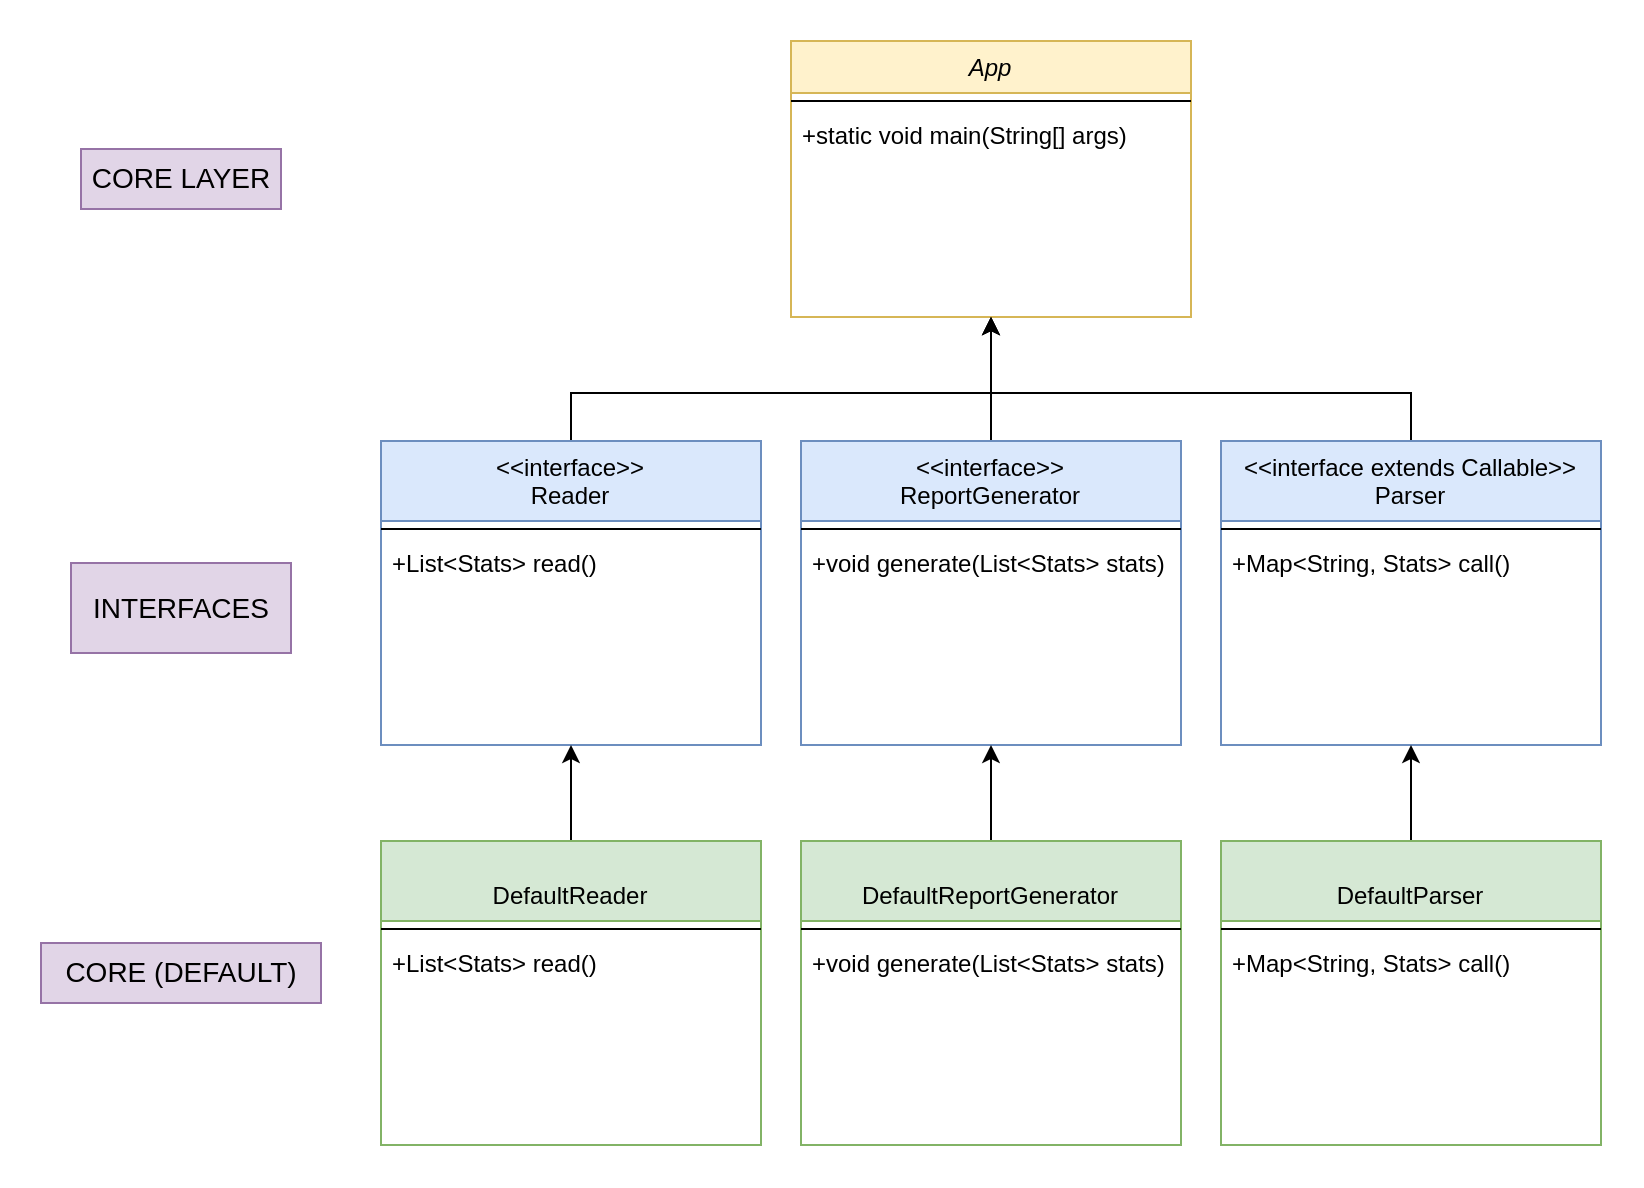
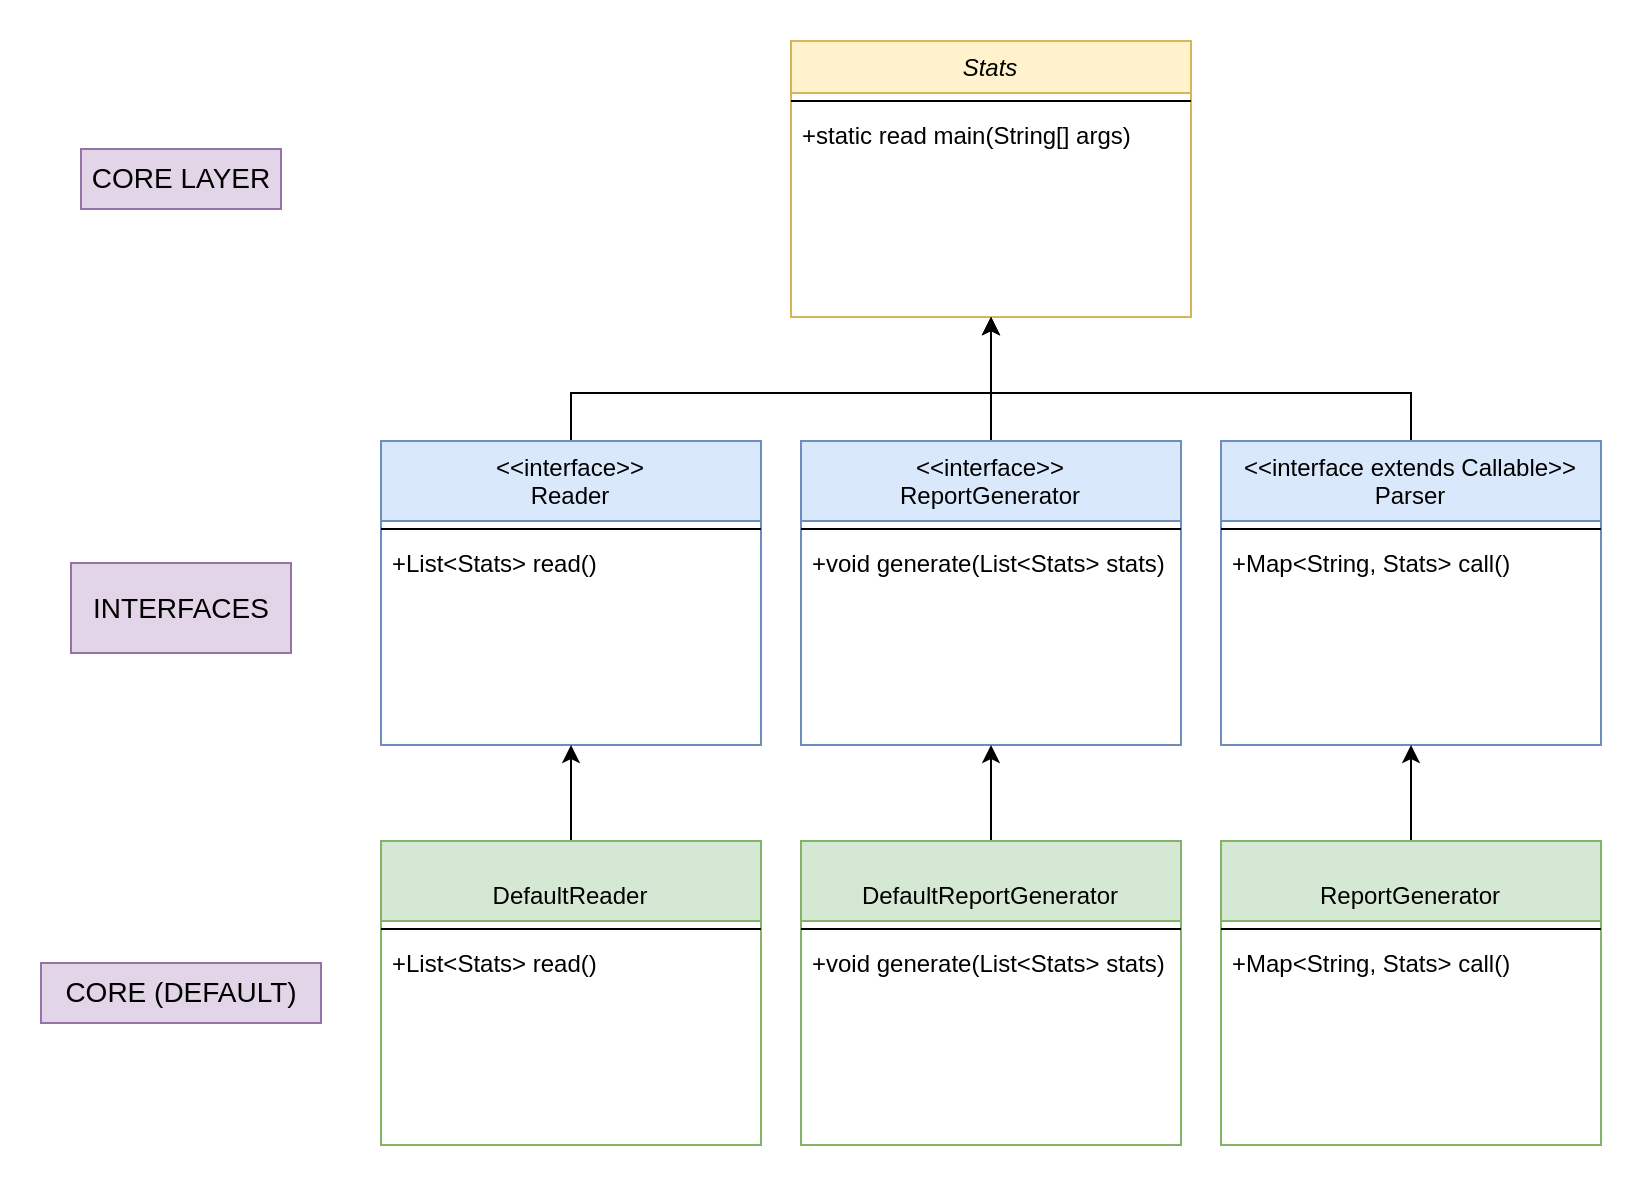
node "App": label "App" -> "Stats"
node "+static void main(String[] args)": label "+static void main(String[] args)" -> "+static read main(String[] args)"
node "DefaultParser": label "DefaultParser" -> "ReportGenerator"
node "CORE (DEFAULT)": moved (181, 973) -> (181, 993)
